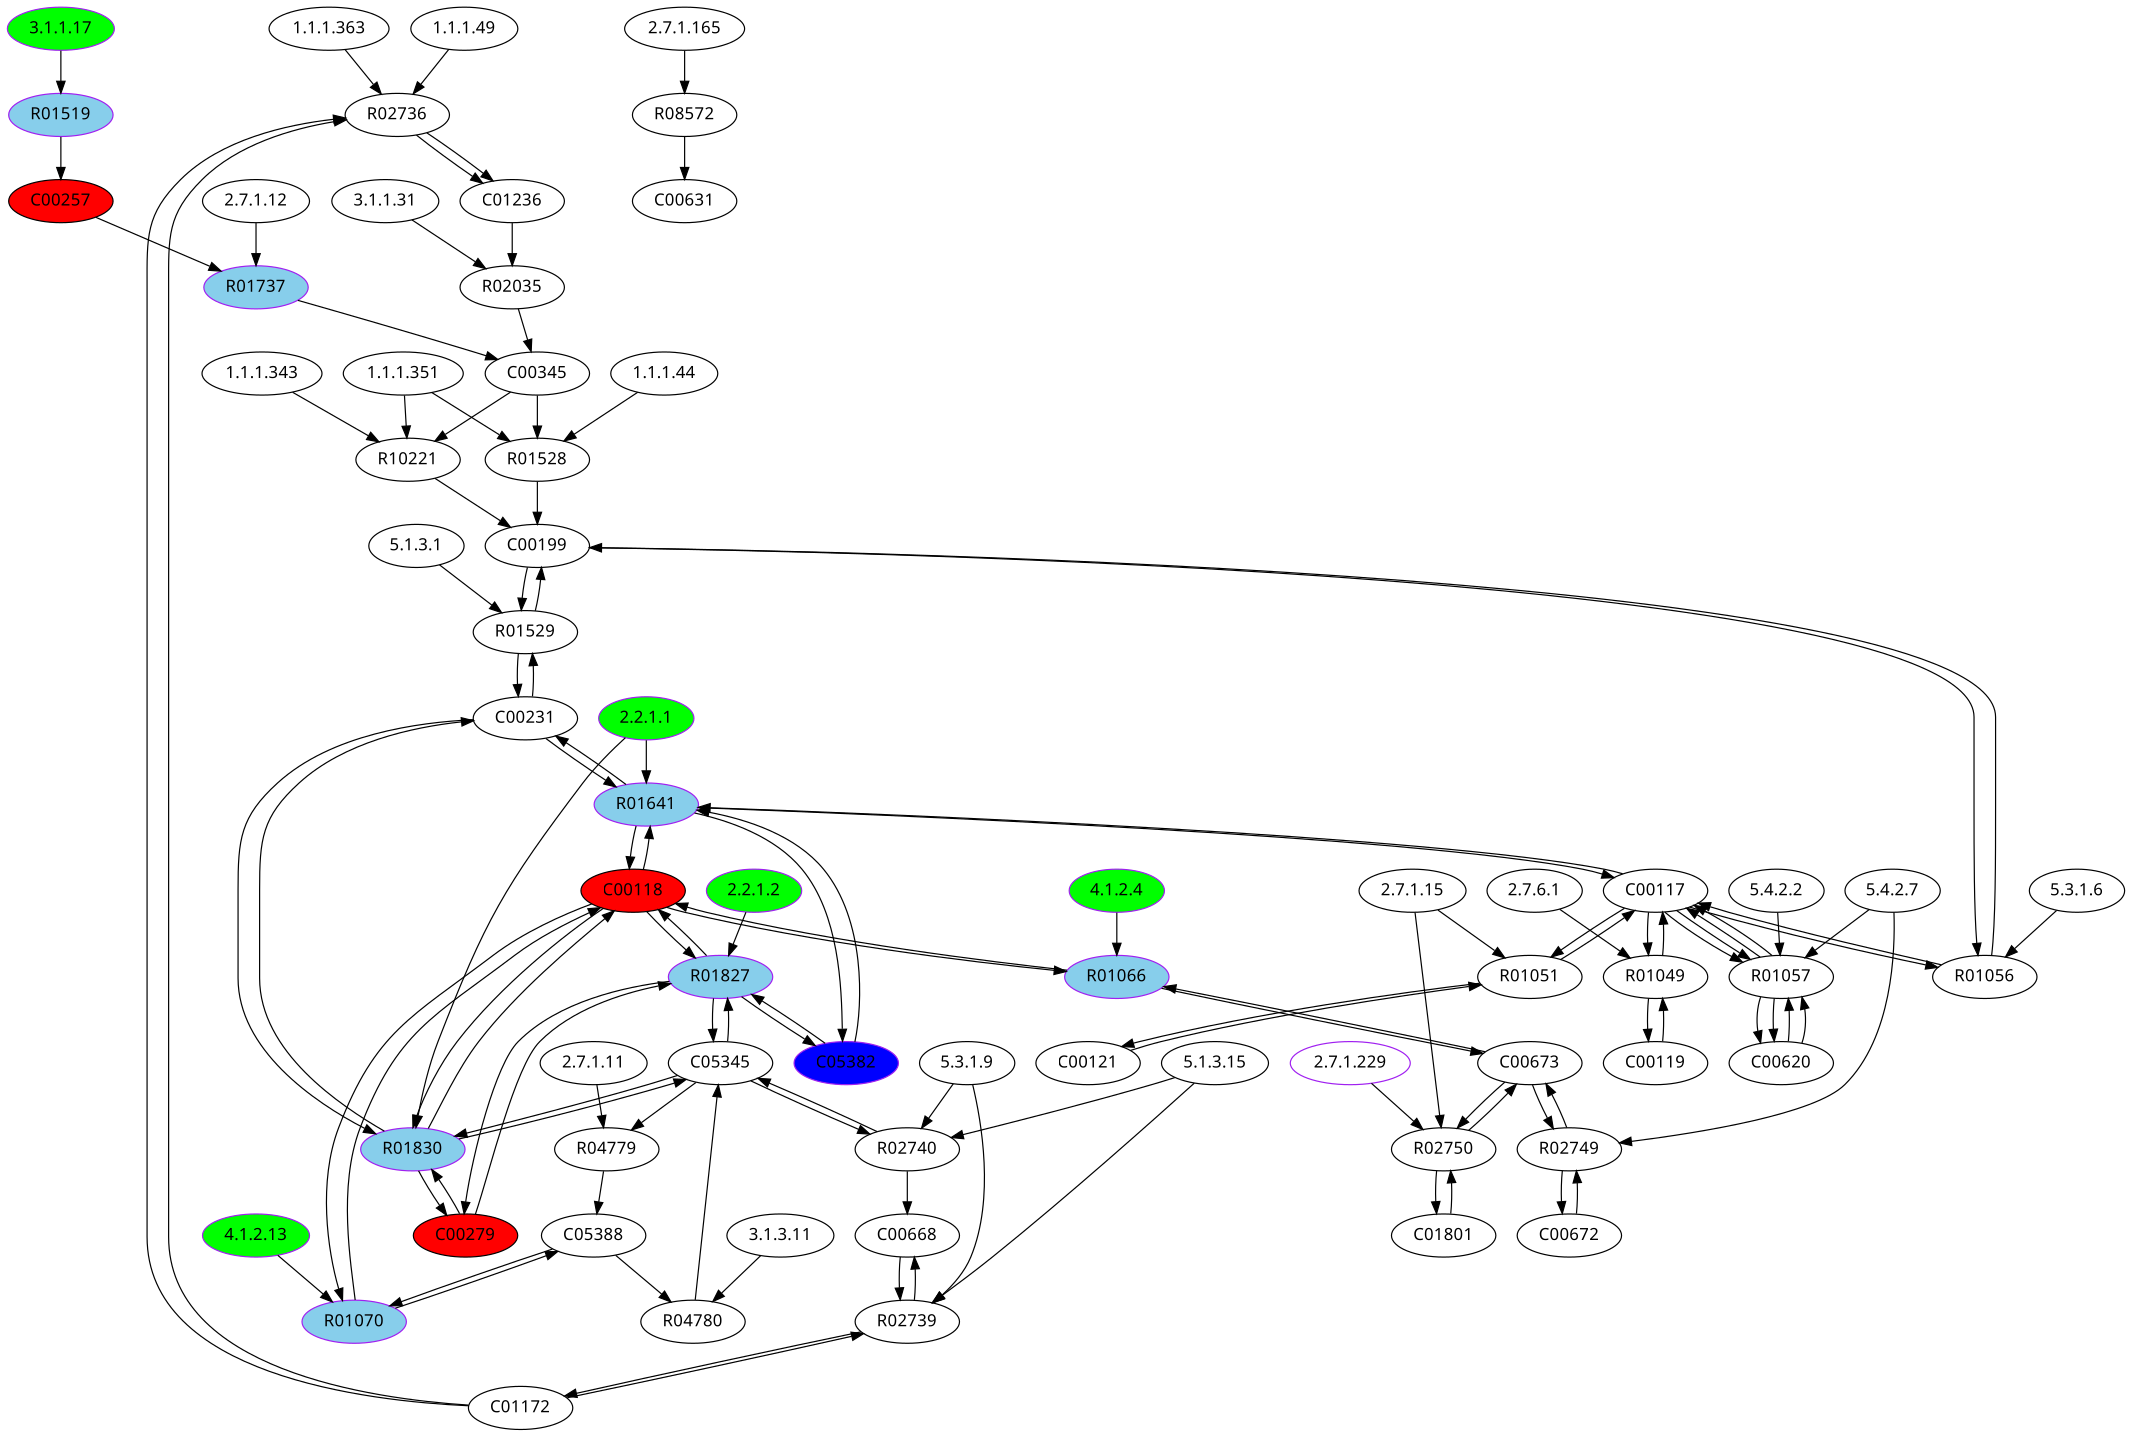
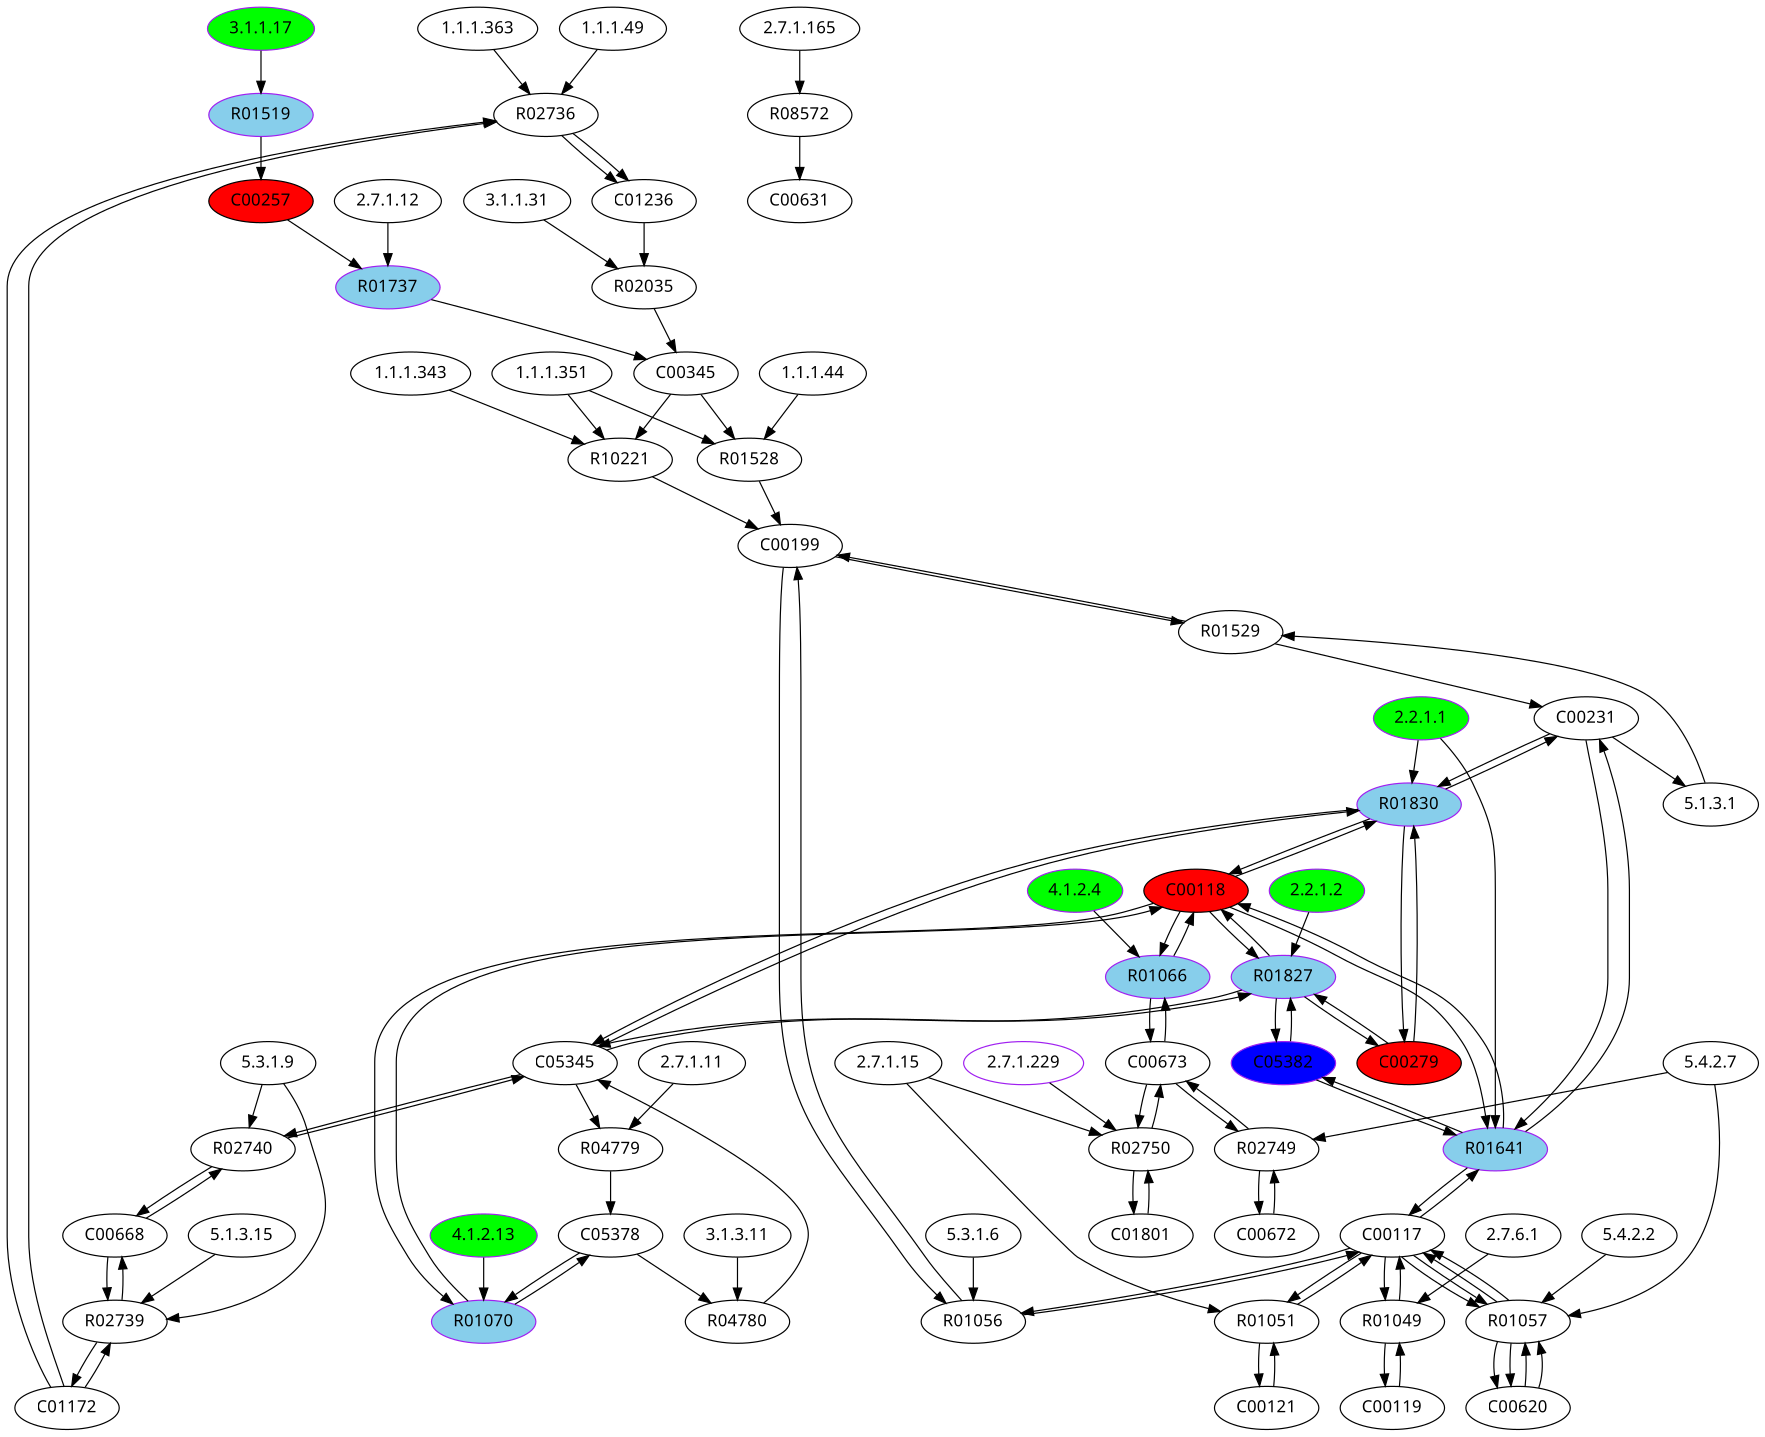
edge "C00231" -> "R01529": now "C00231" -> "5.1.3.1"
edge "5.1.3.15" -> "R02740": now "C00668" -> "R02740"
node "C05388": label "C05388" -> "C05378"
